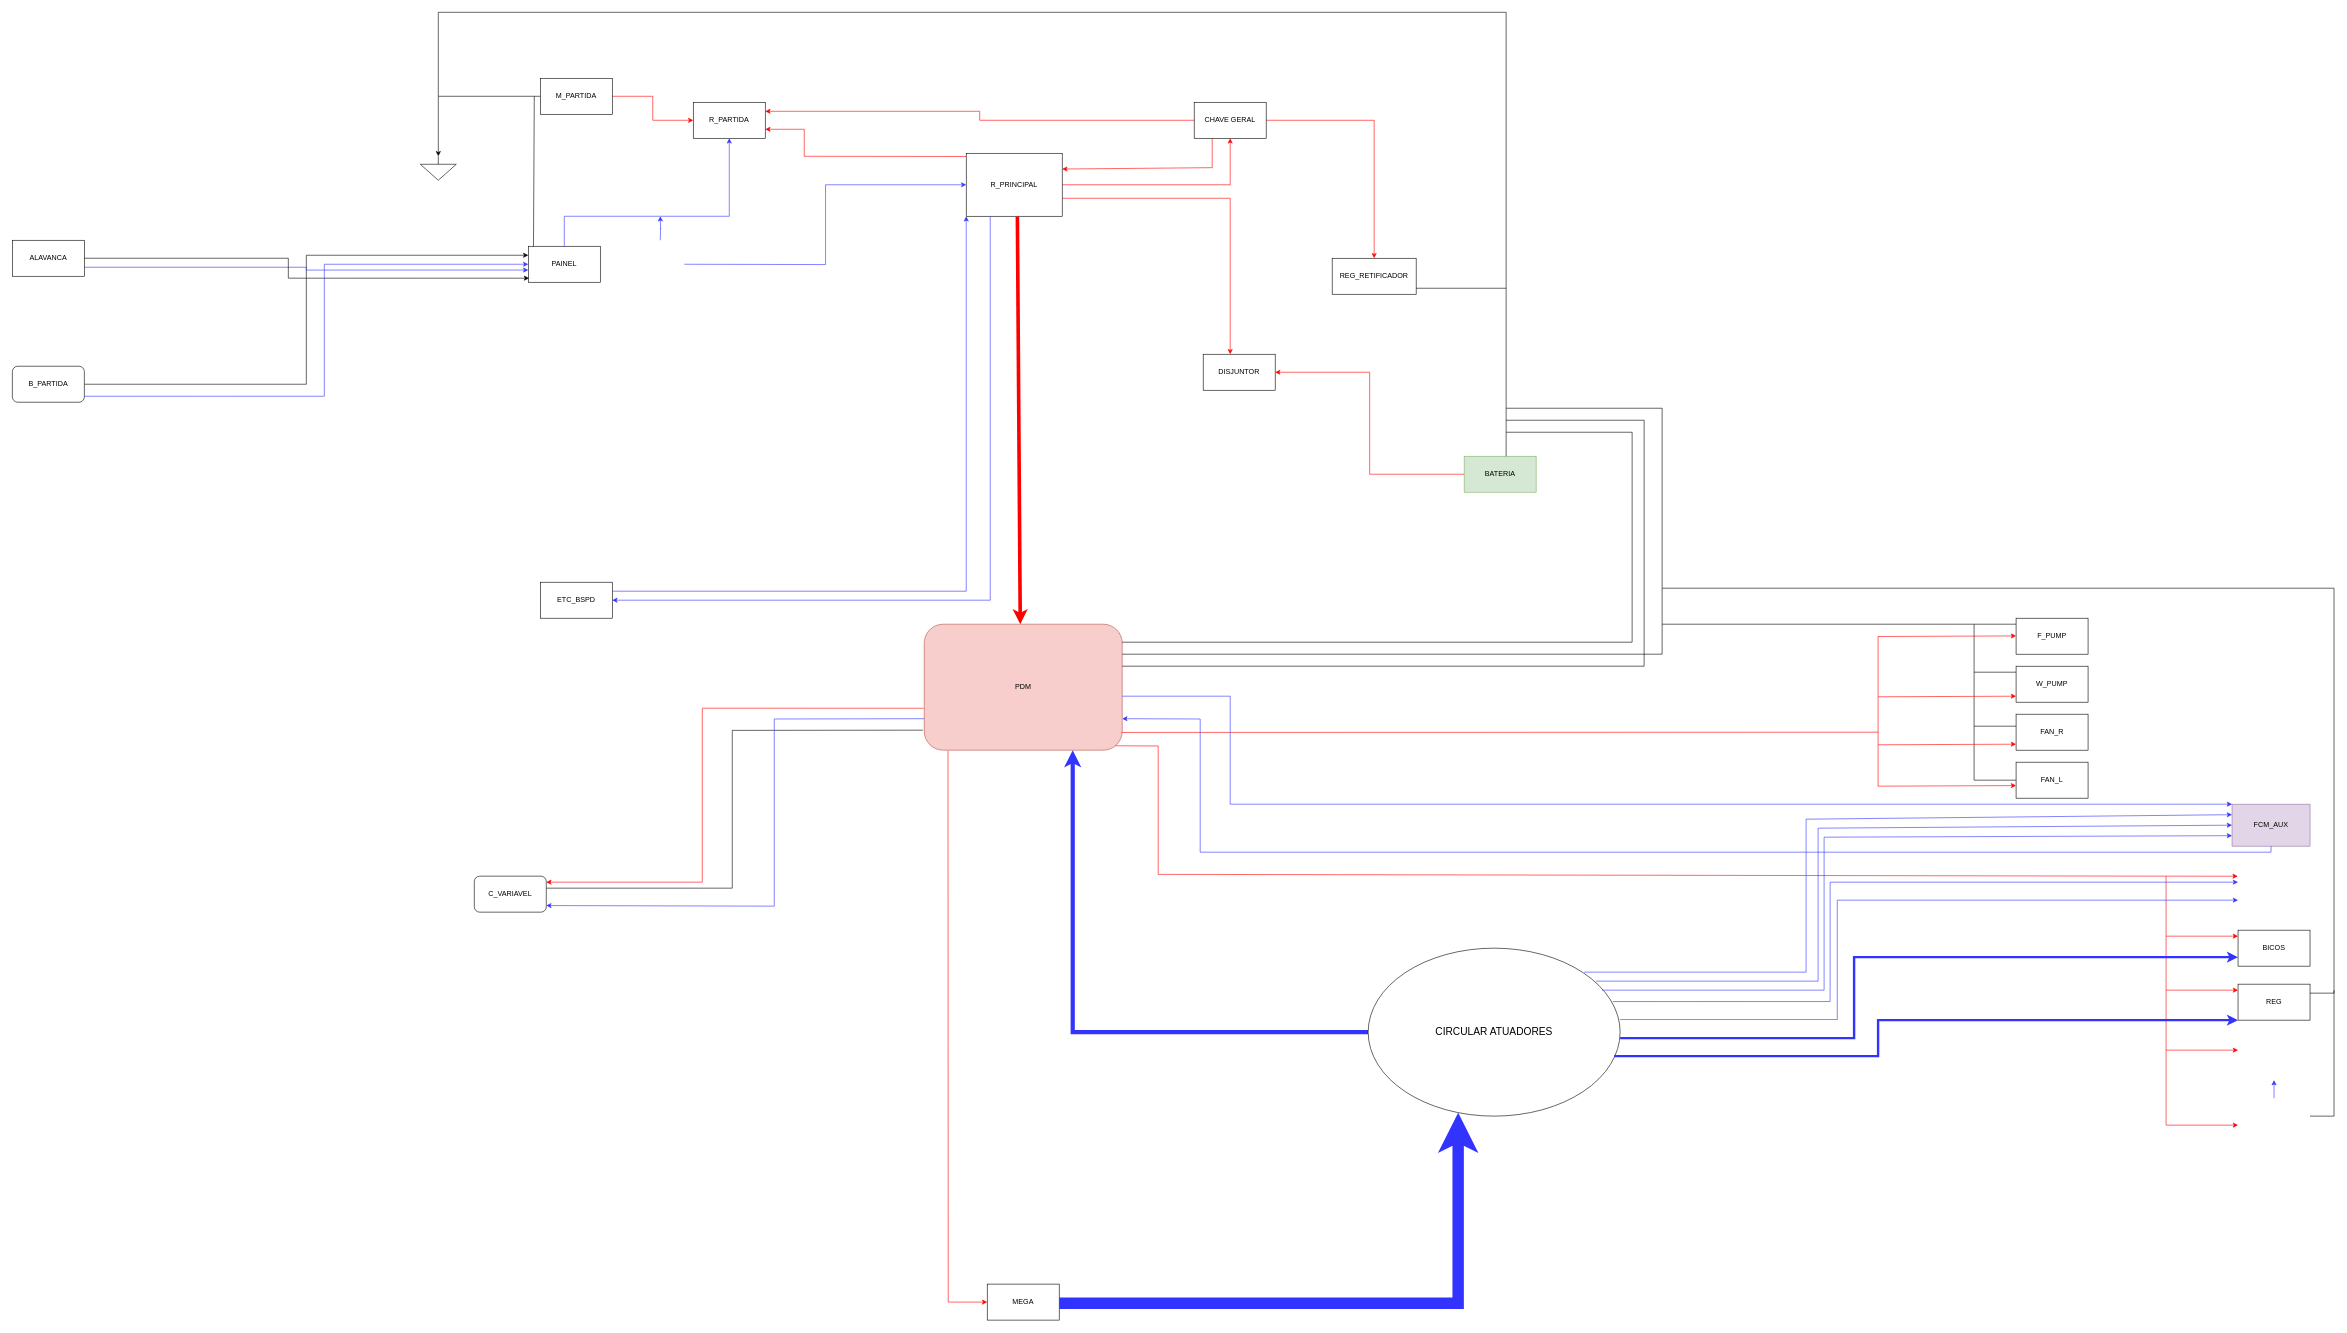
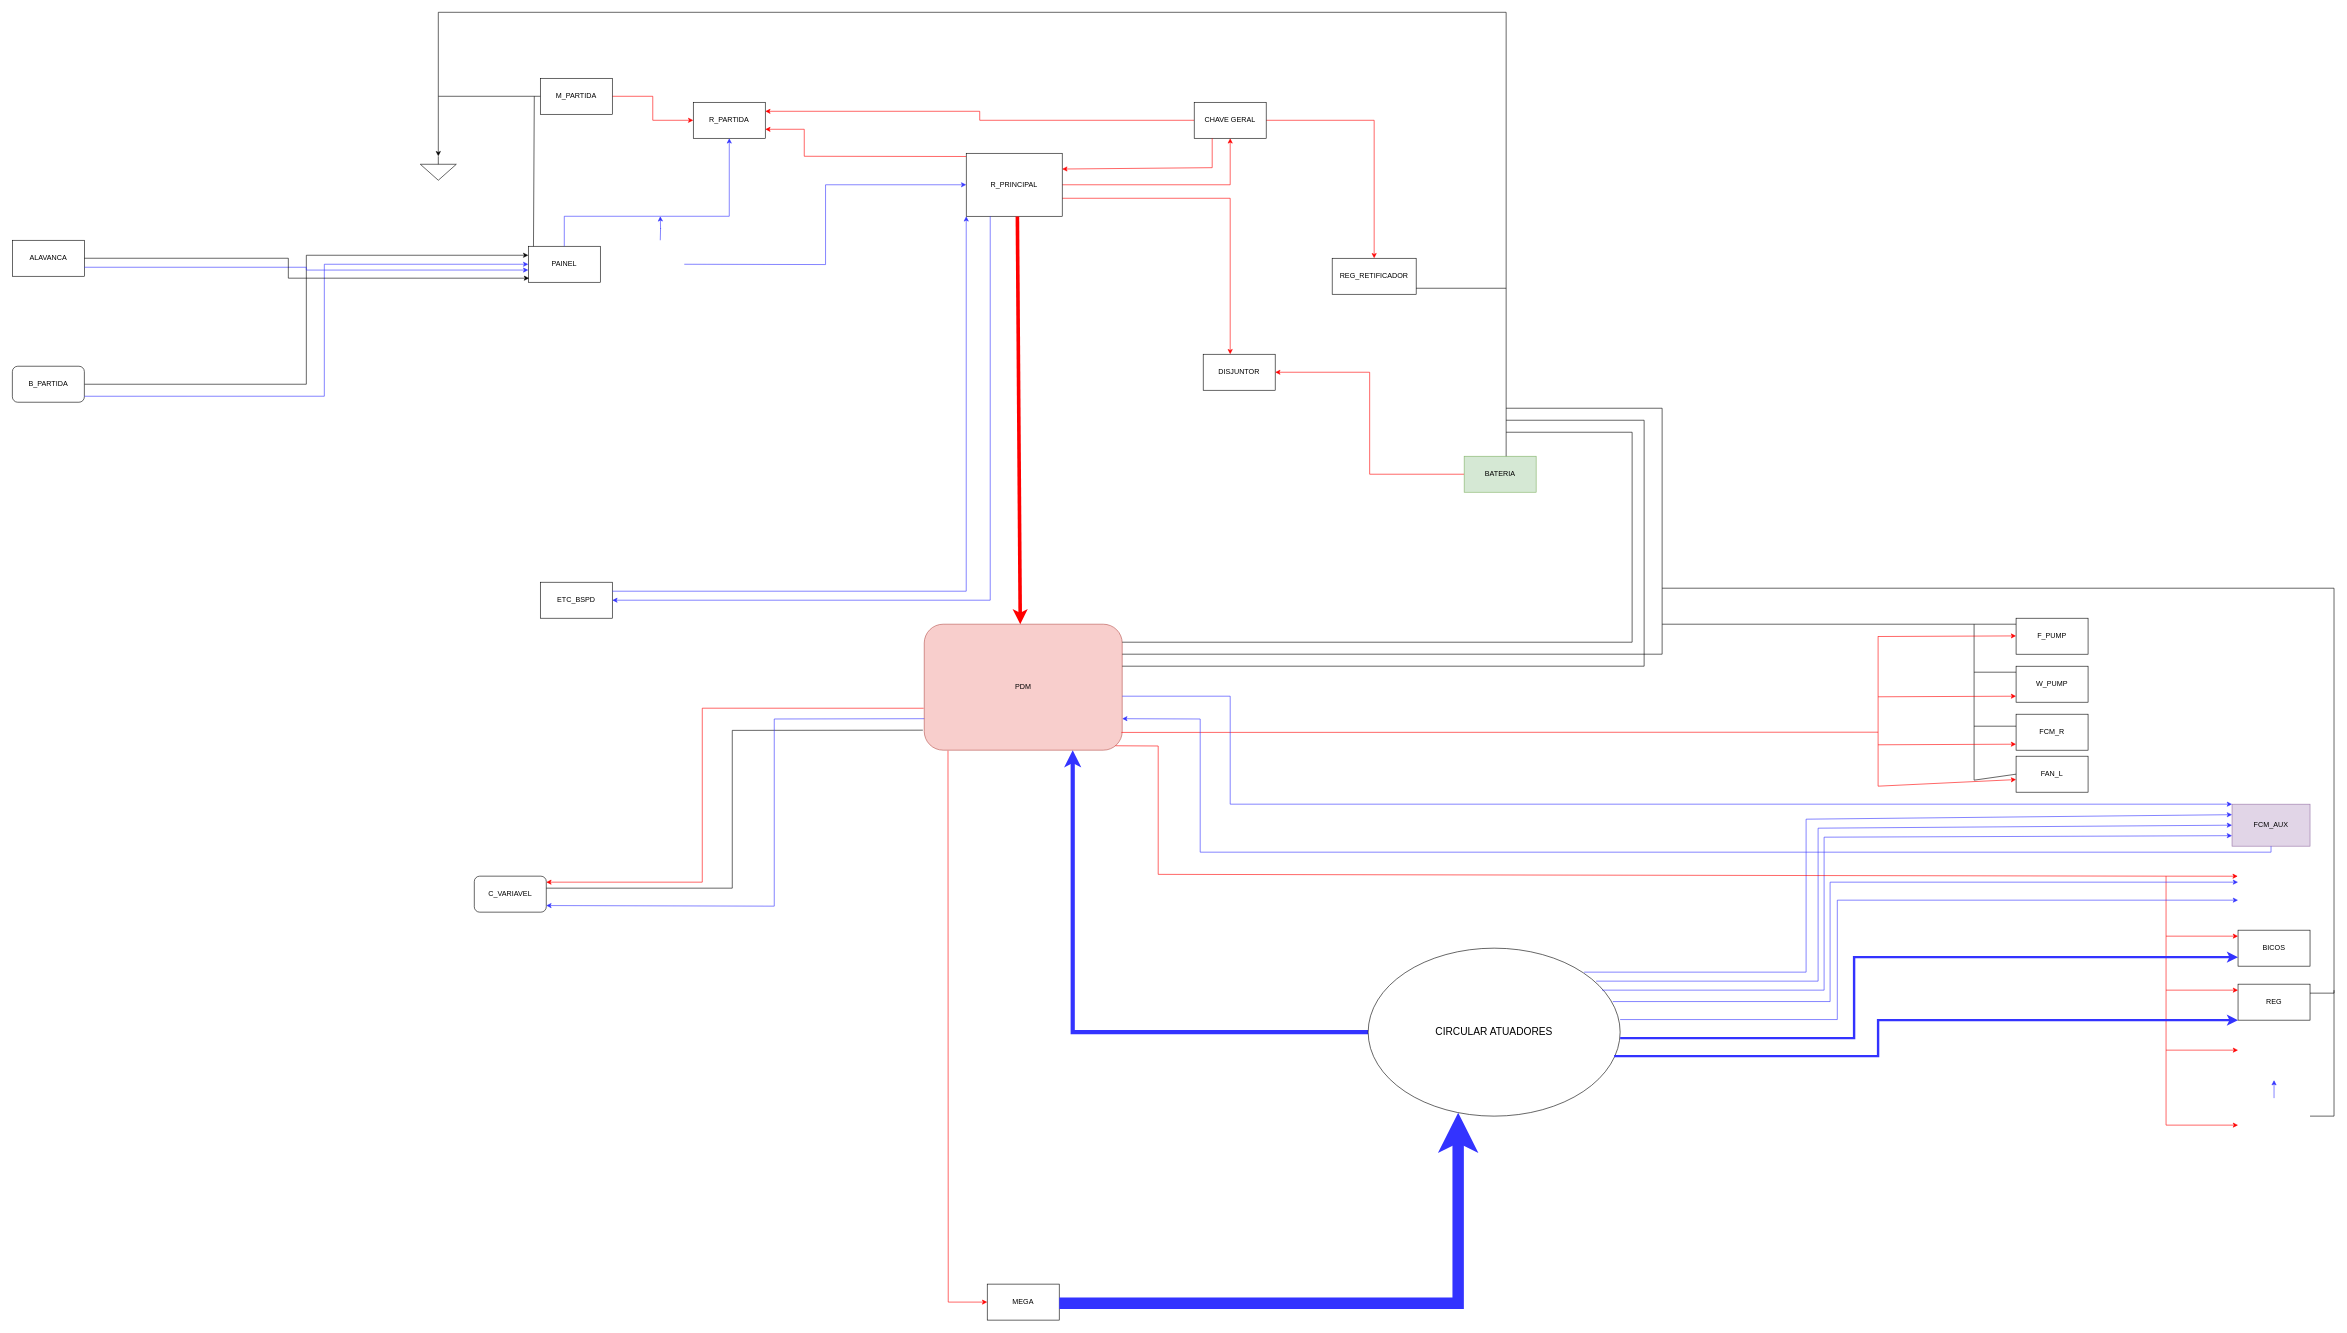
node "FAN_R": label "FAN_R" -> "FCM_R"
node "FAN_L": moved (2052, 780) -> (2052, 774)
